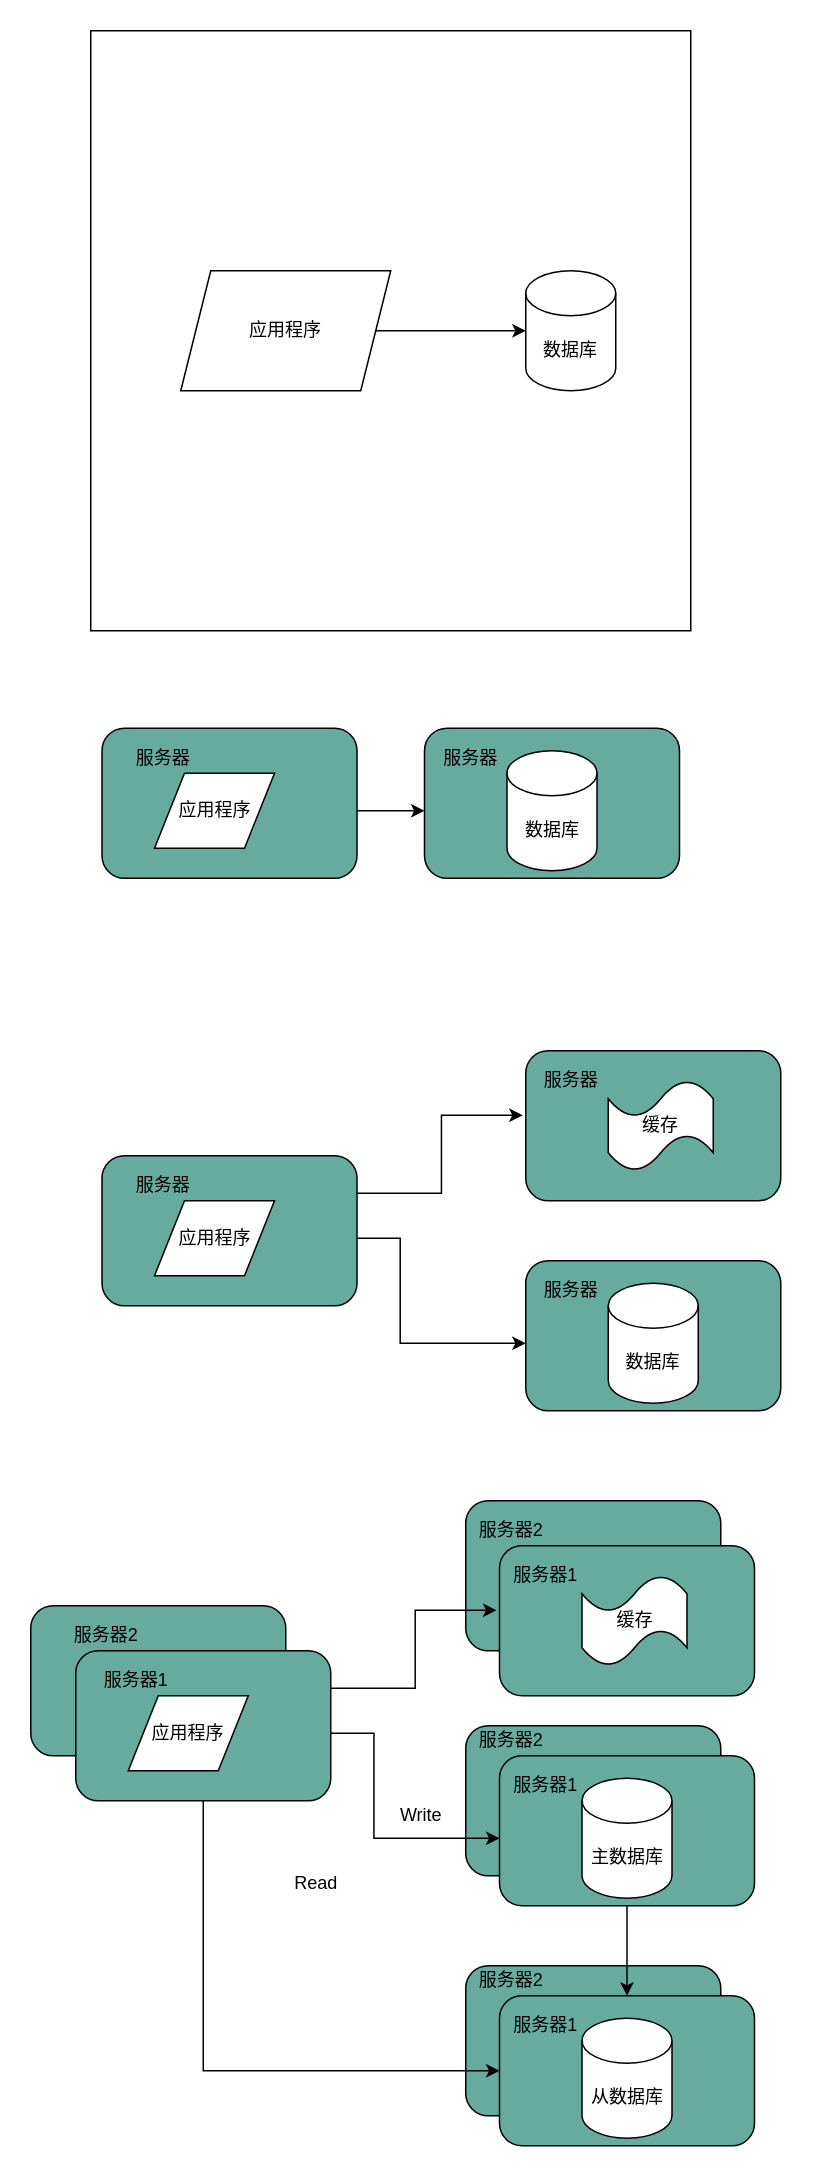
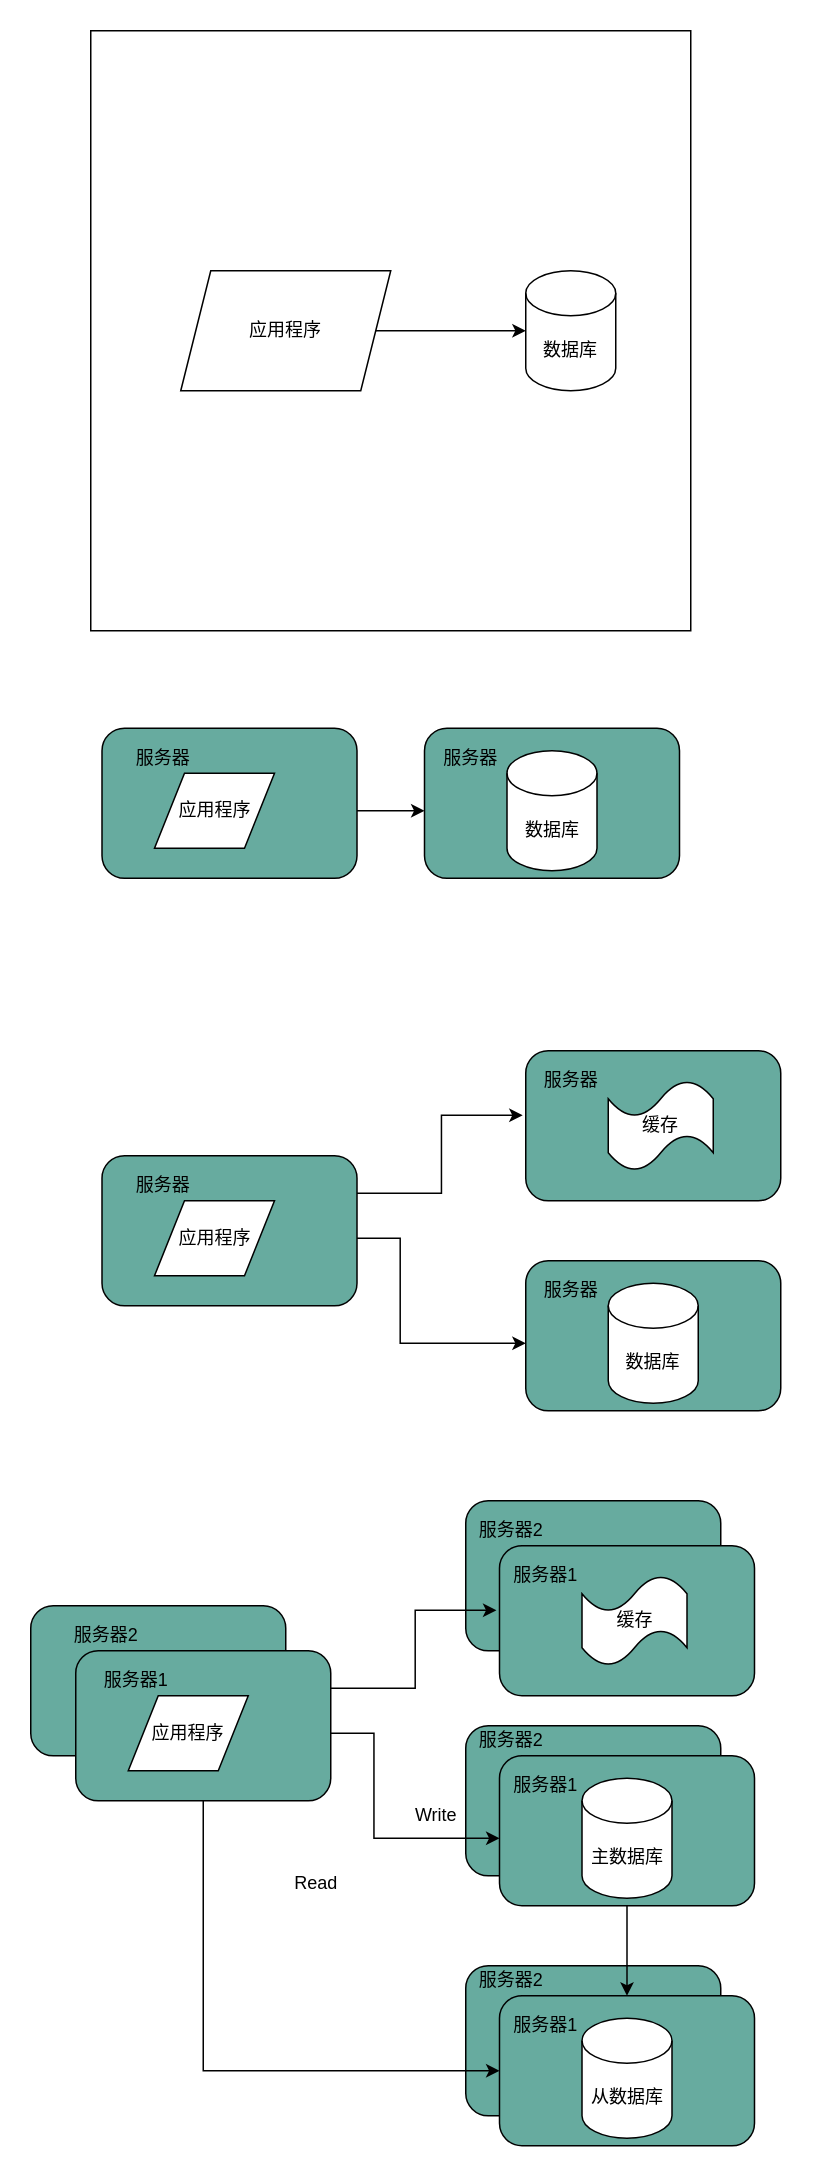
node "Write": moved (421, 1816) -> (436, 1816)
